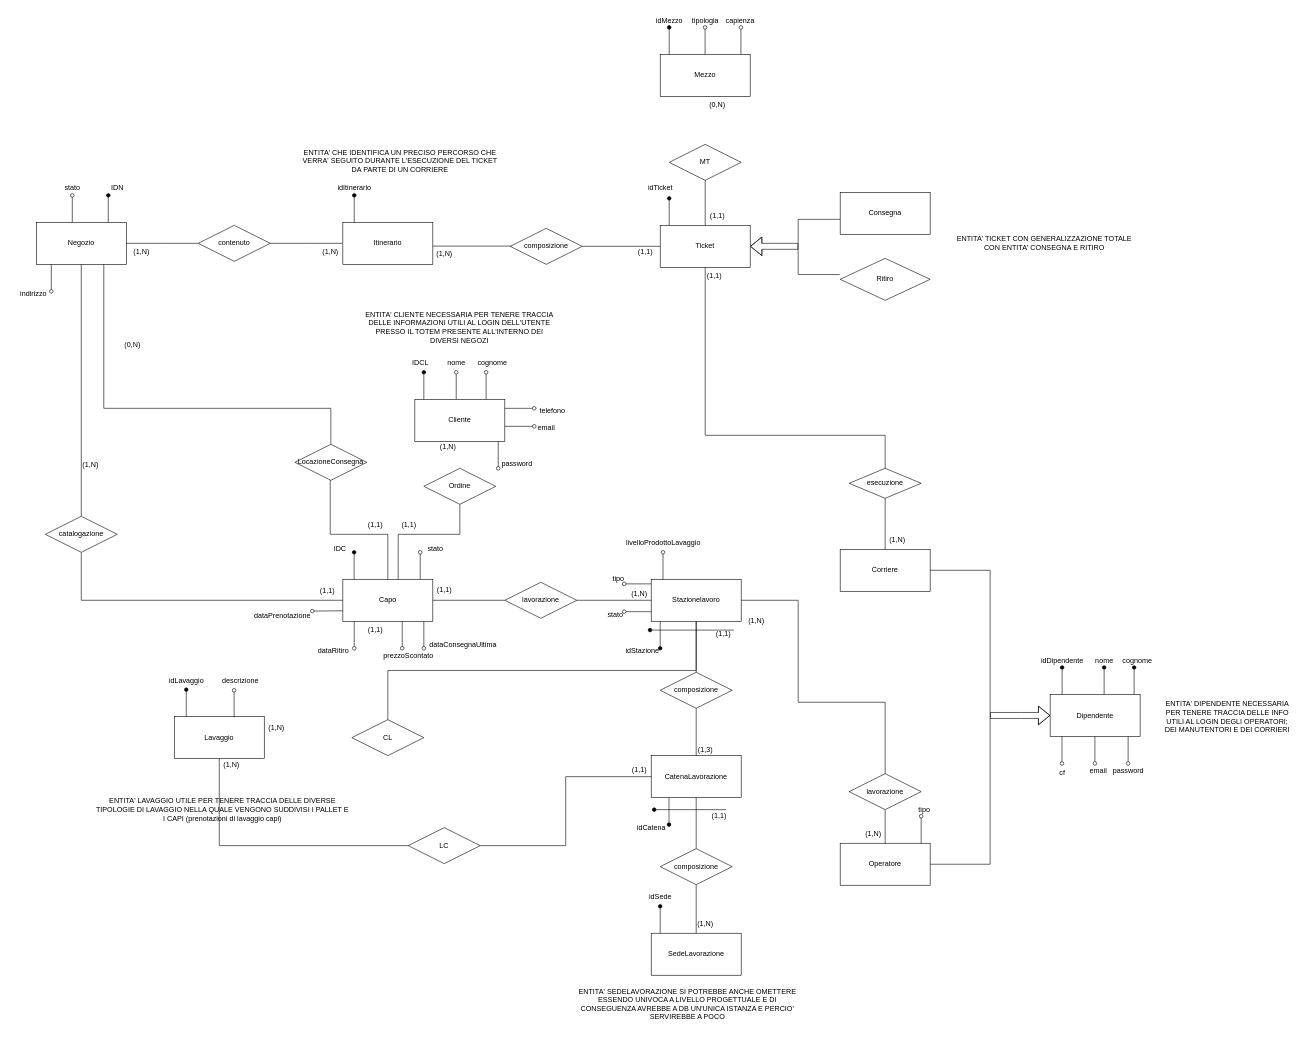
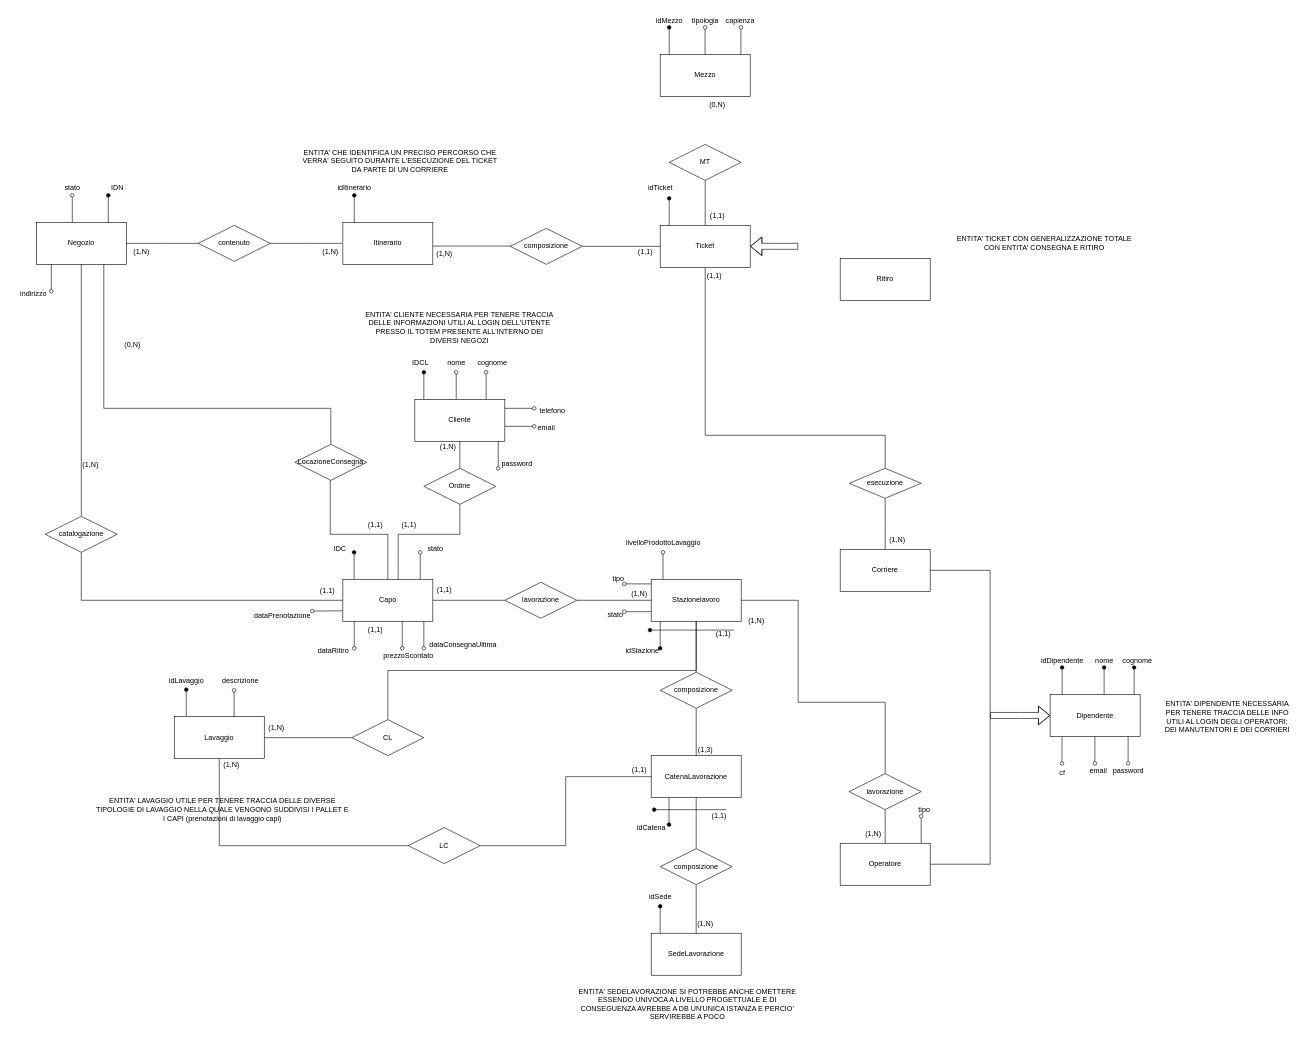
node "Consegna": removed
edge "Consegna" -- "Ritiro": removed
node "Ritiro": shape diamond -> rectangle
edge "Cliente" -- "Ordine": added
edge "Lavaggio" -- "CL": added
